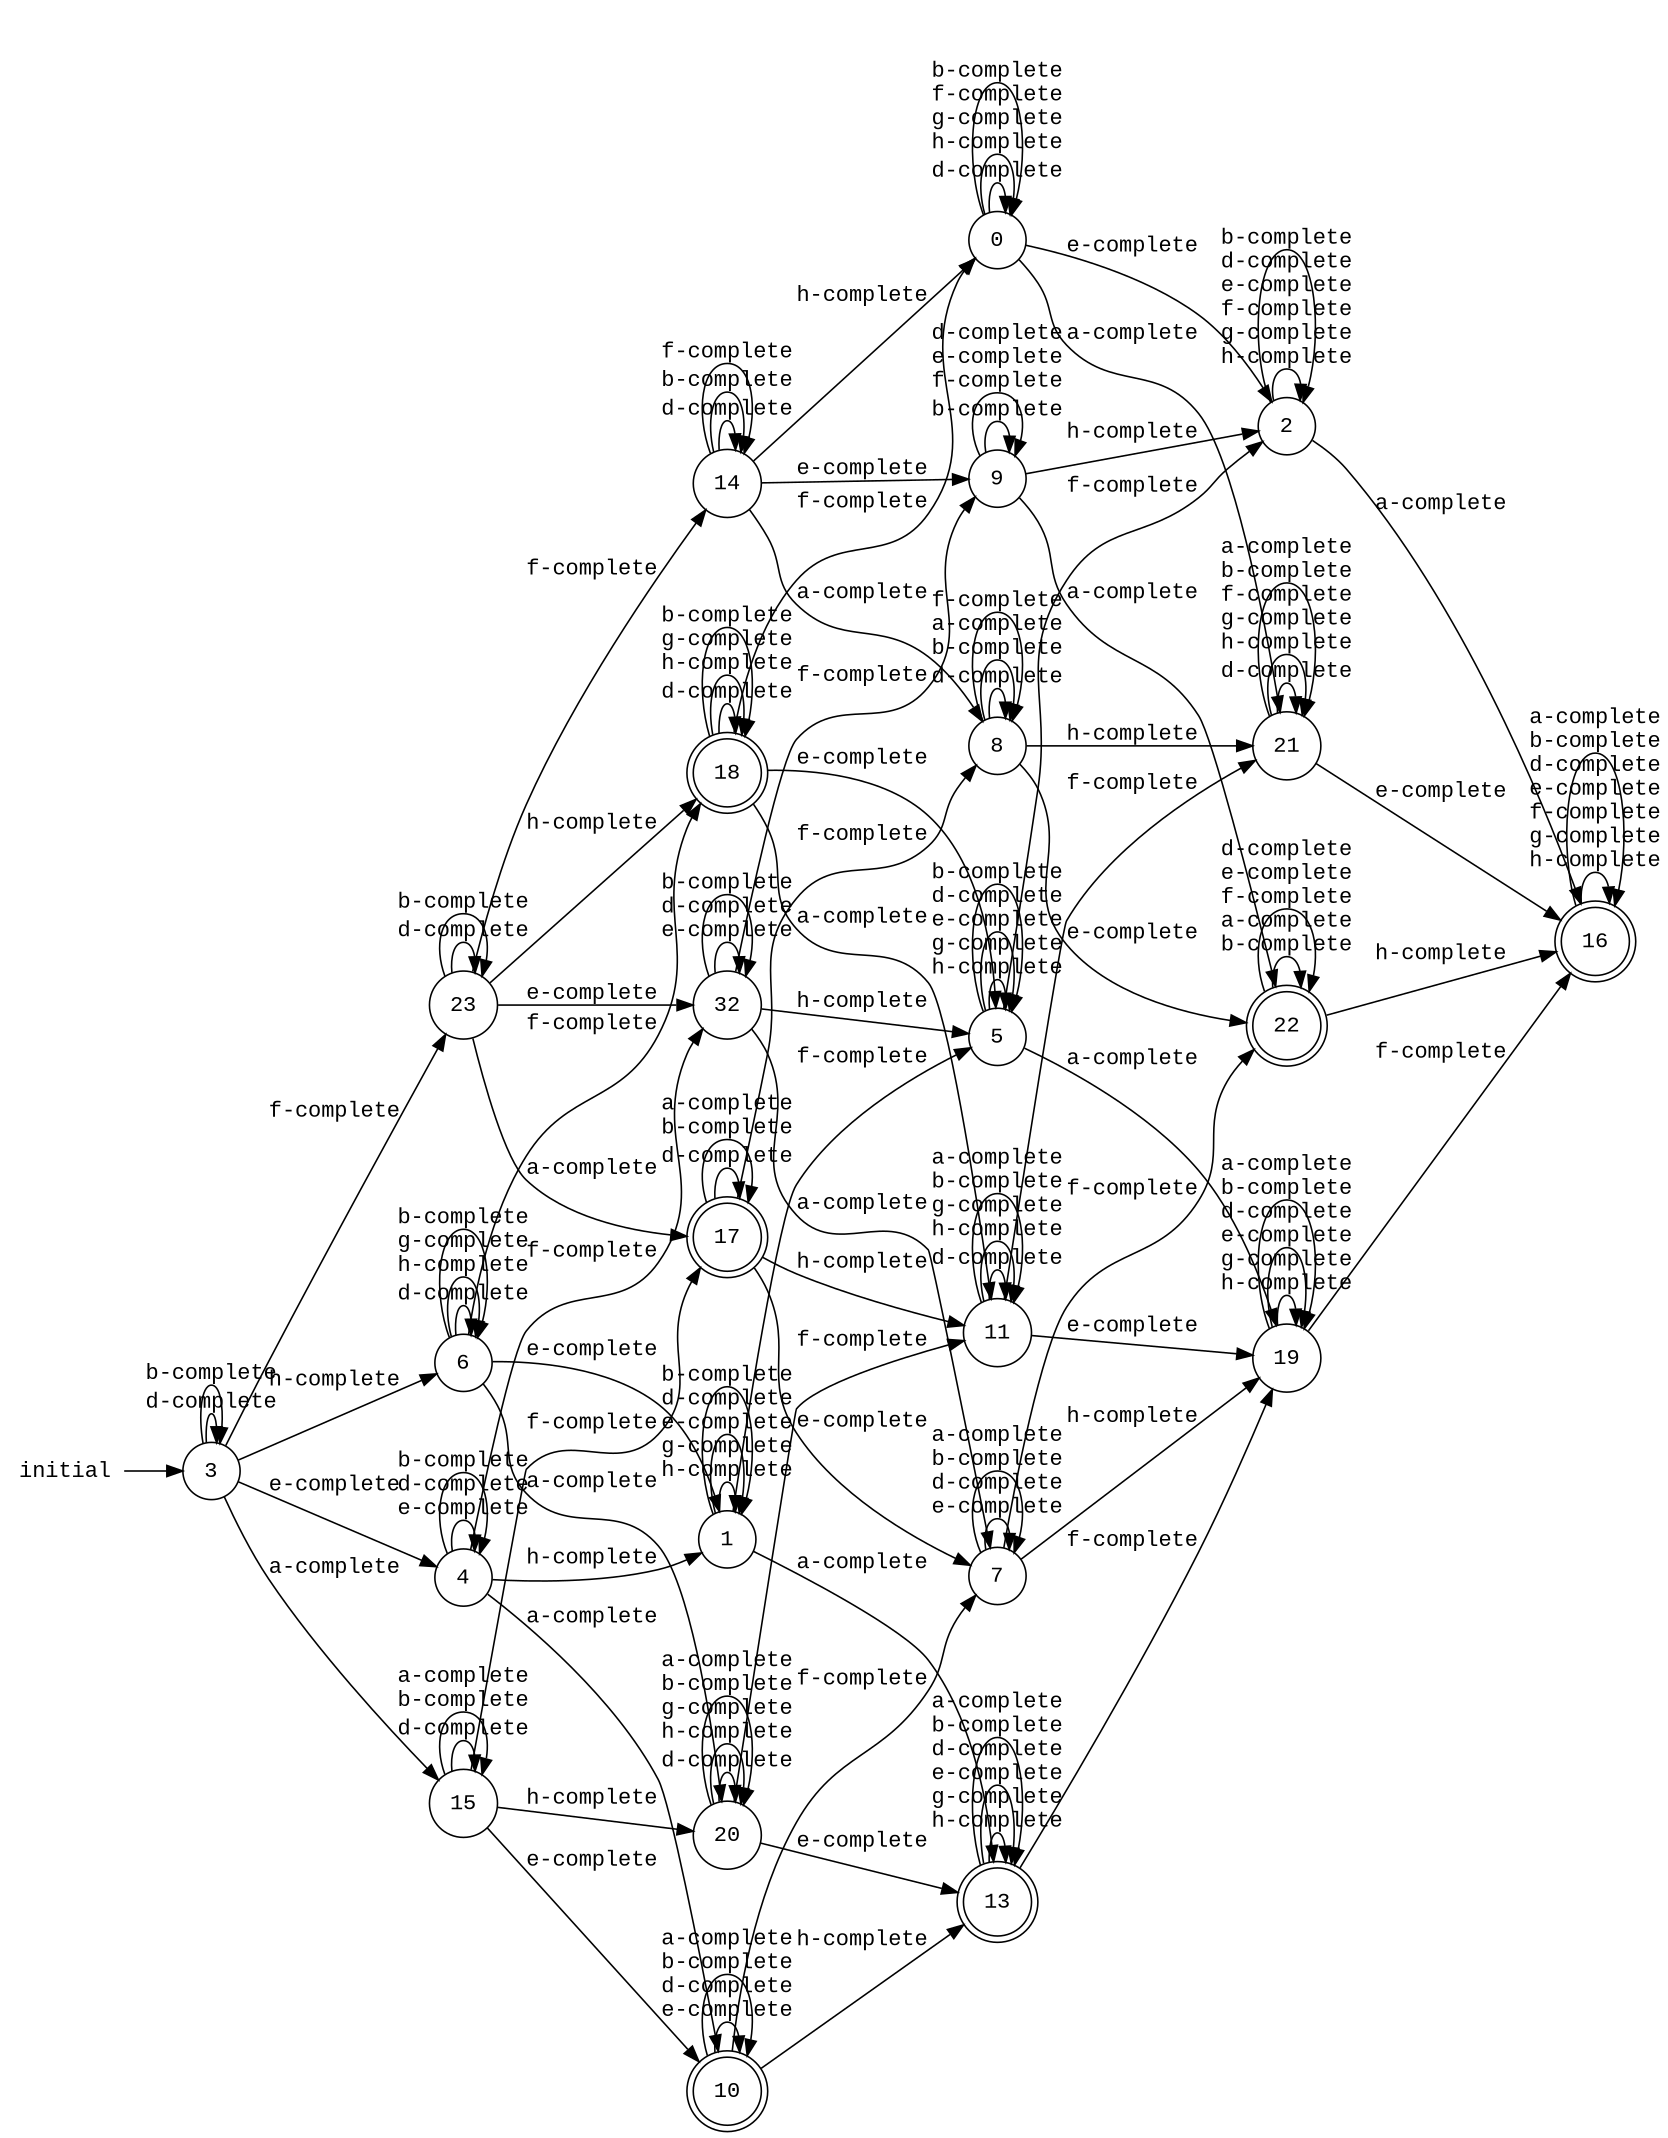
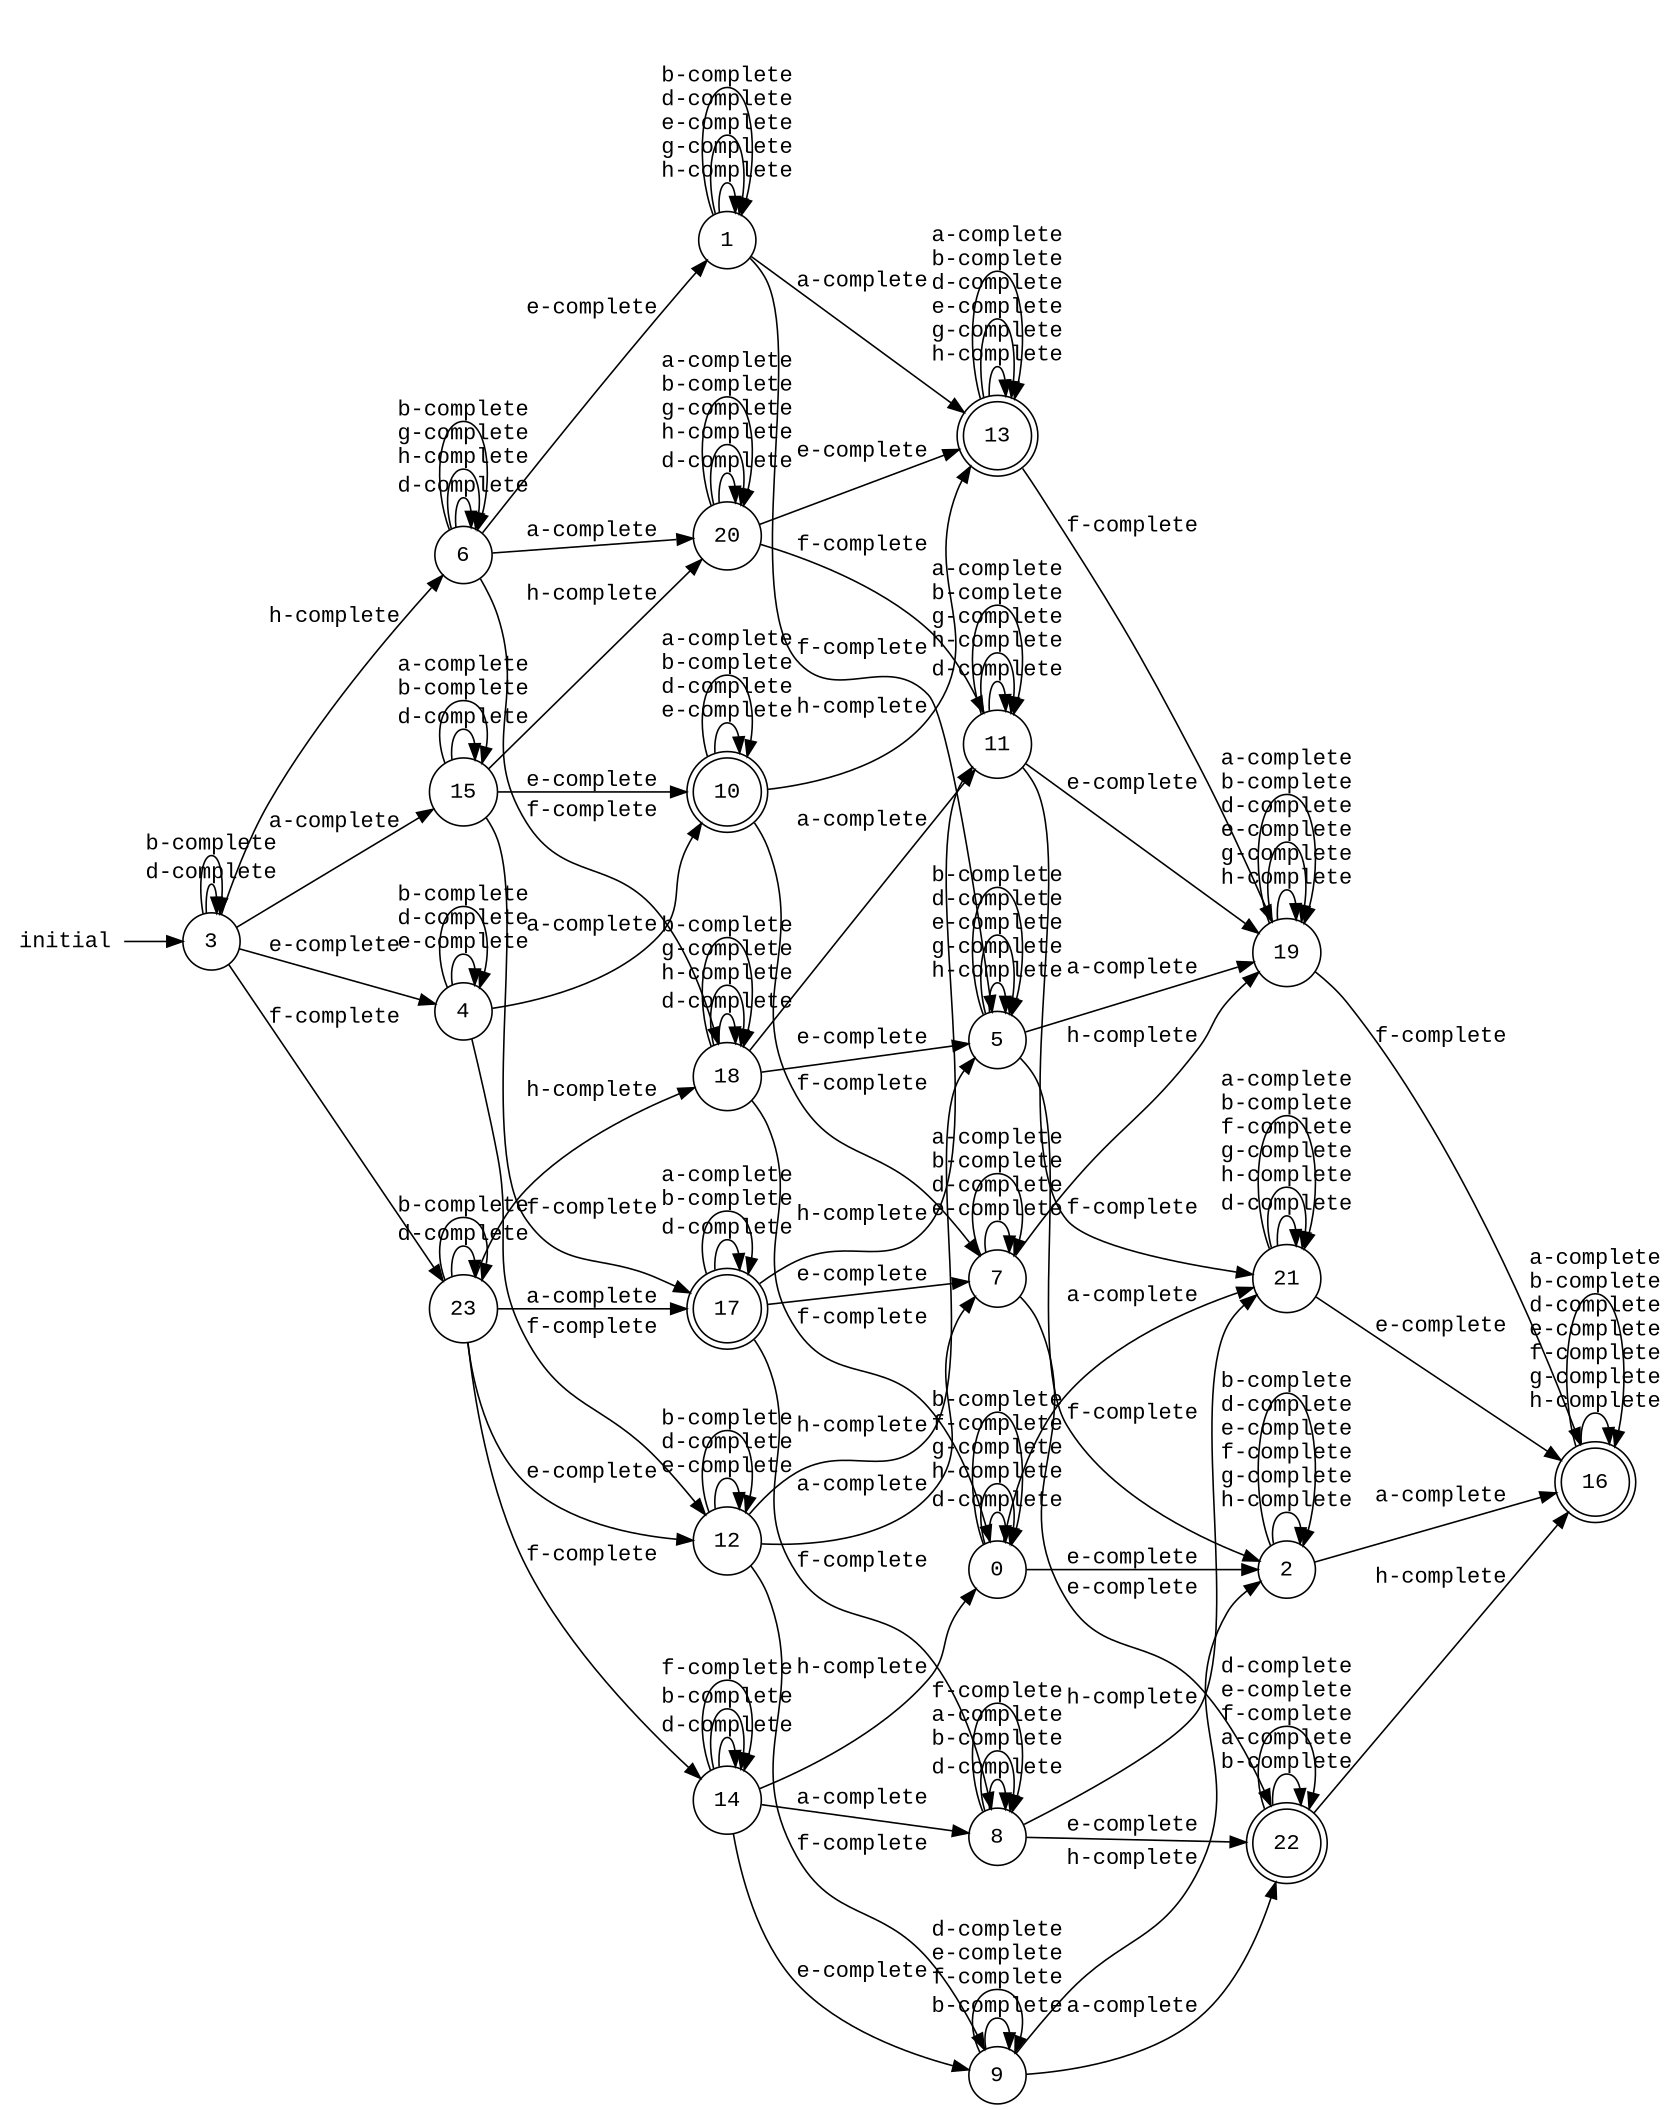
node "18": shape doublecircle -> circle
node "32": label "32" -> "12"
edge "7" -> "22": label "f-complete" -> "e-complete"
edge "4" -> "1": removed, label "h-complete"
